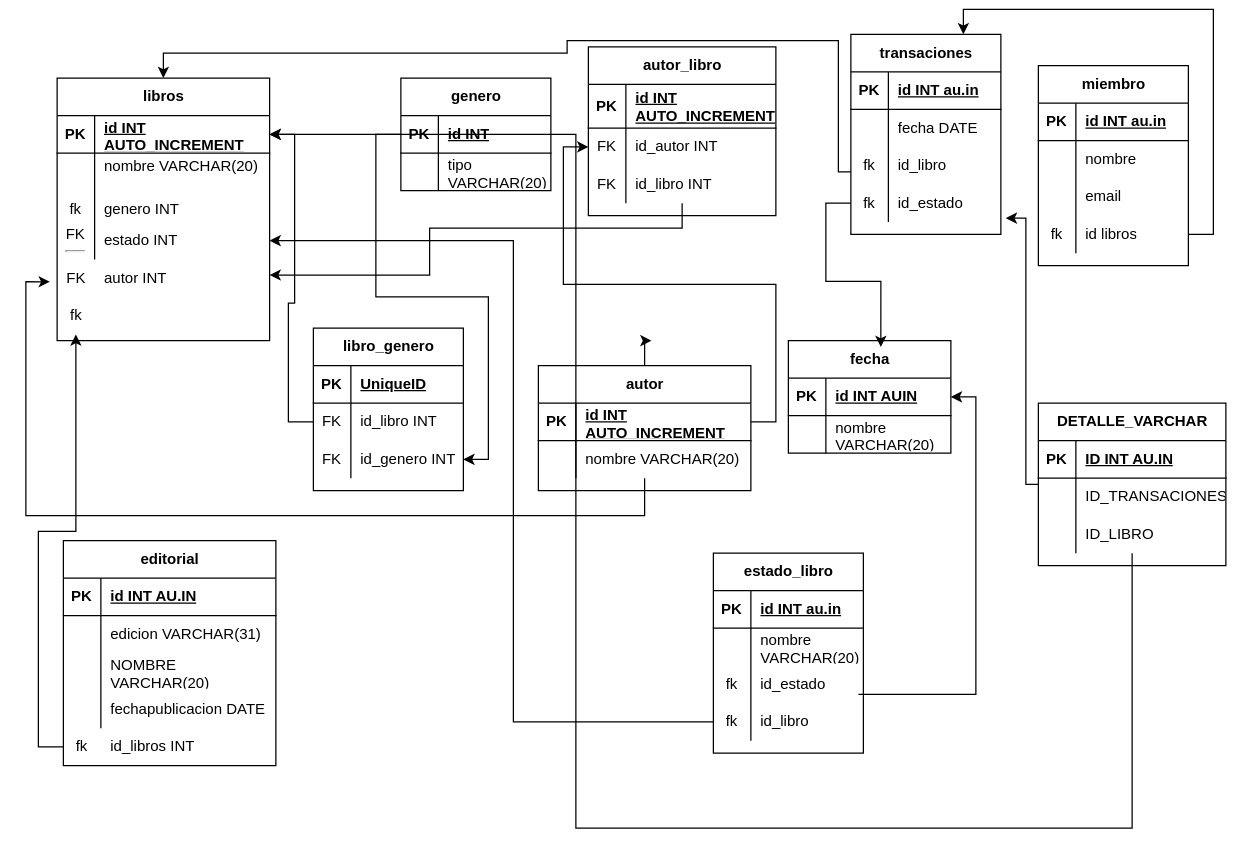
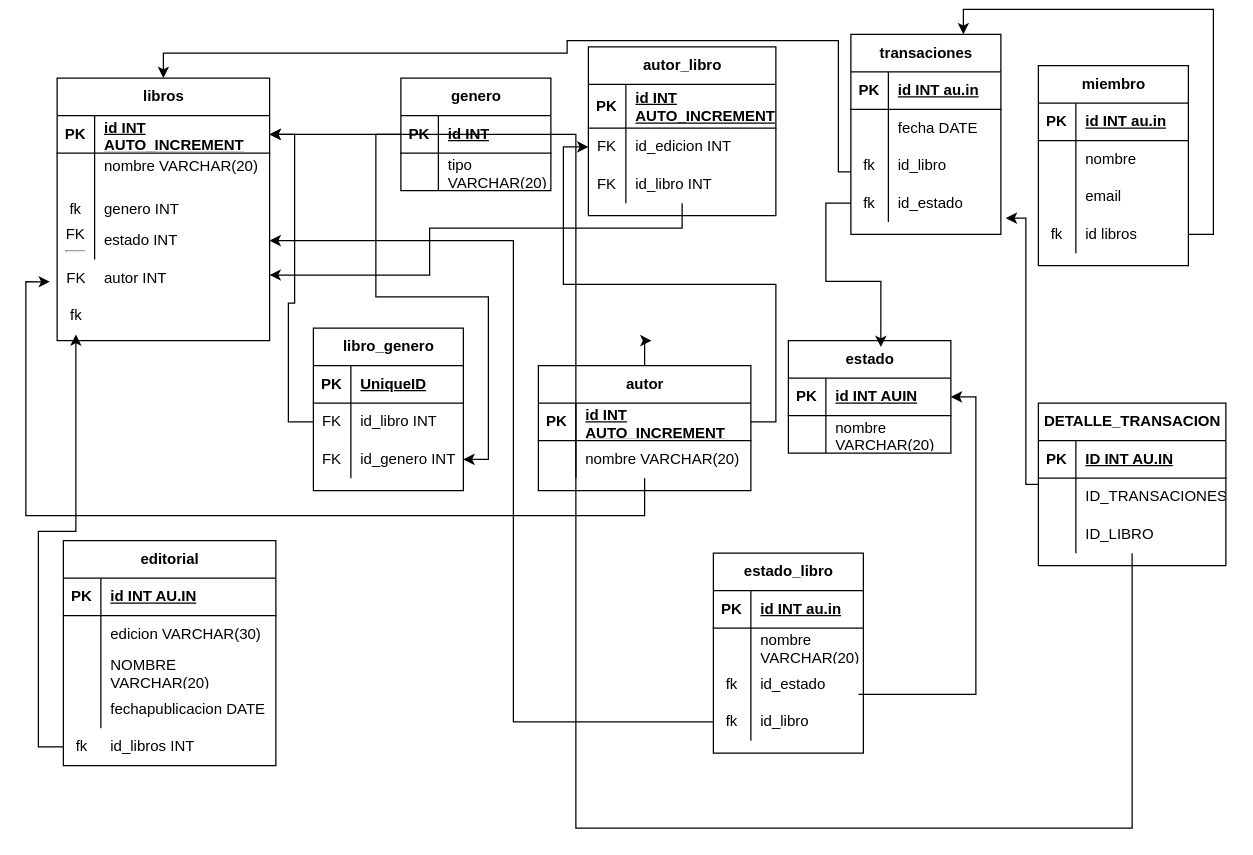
node "id_autor INT": label "id_autor INT" -> "id_edicion INT"
node "fecha": label "fecha" -> "estado"
node "DETALLE_VARCHAR": label "DETALLE_VARCHAR" -> "DETALLE_TRANSACION"
node "edicion VARCHAR(31)": label "edicion VARCHAR(31)" -> "edicion VARCHAR(30)"
